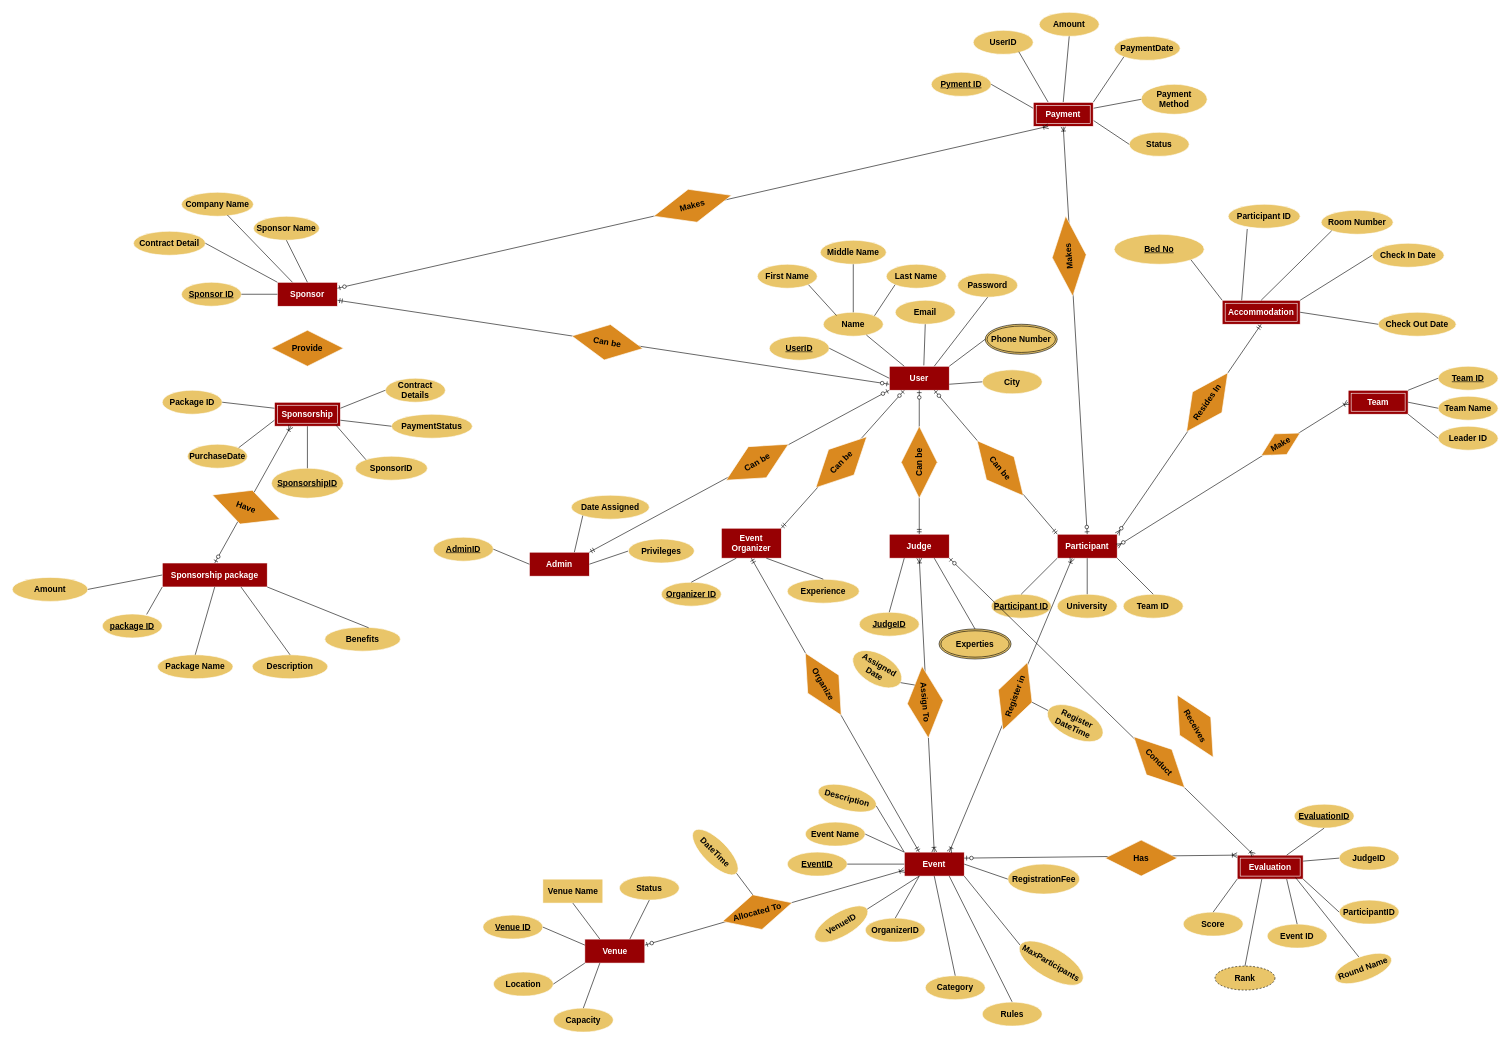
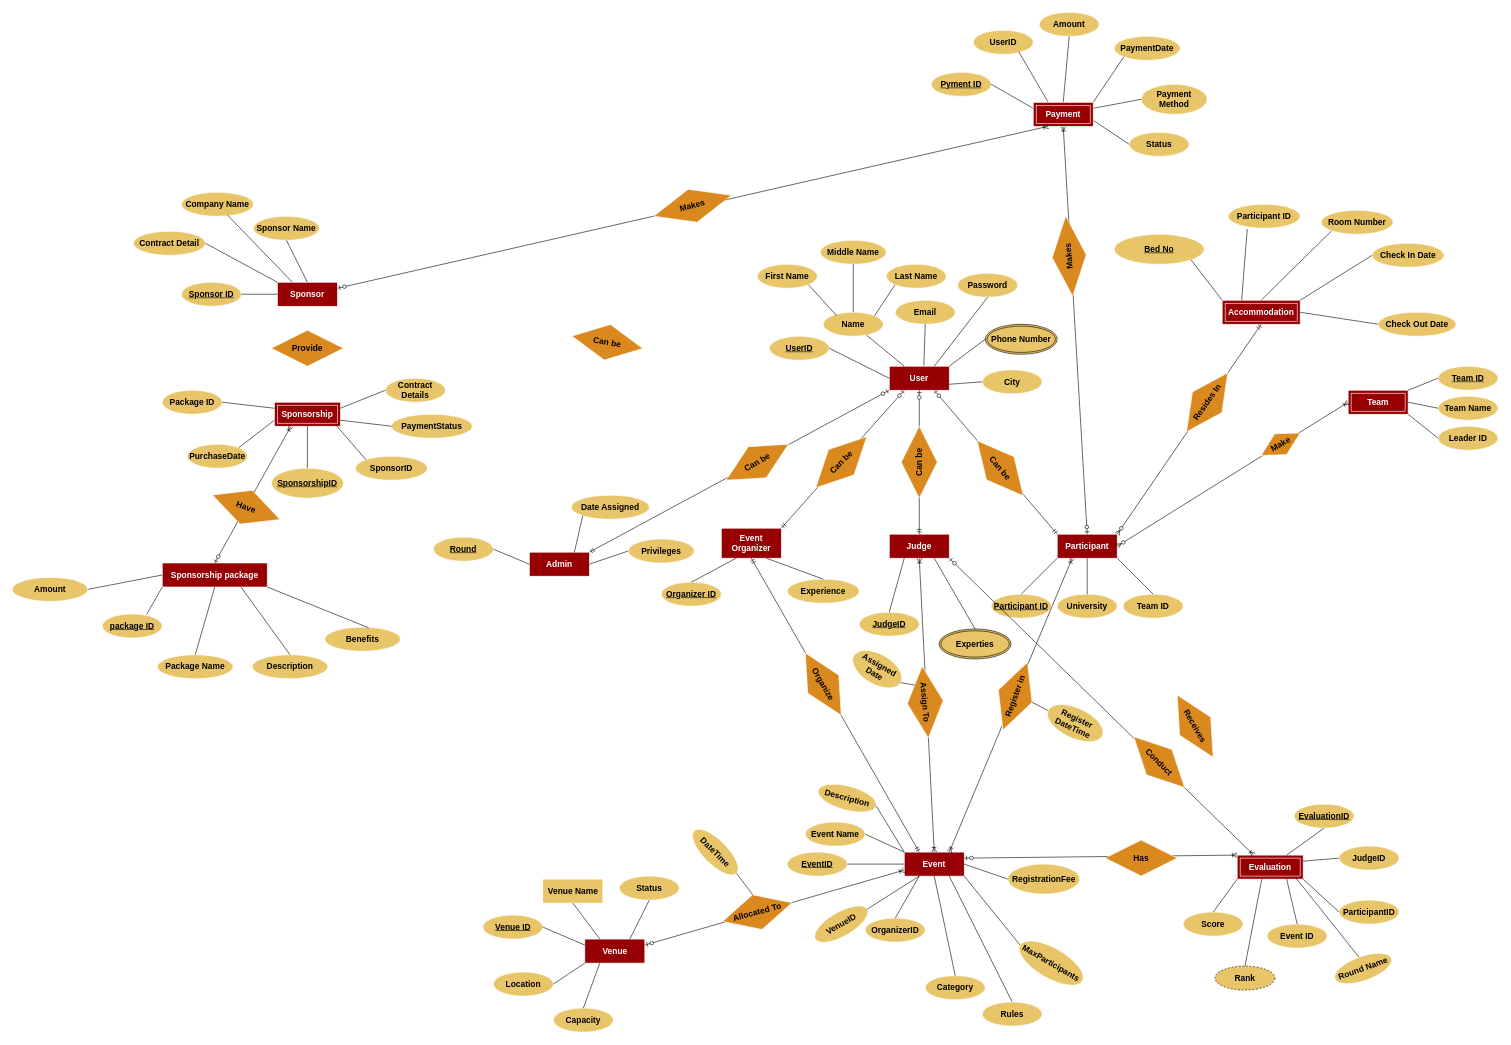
edge "Sponsor" -- "User": removed
node "AdminID": label "AdminID" -> "Round"
